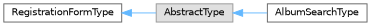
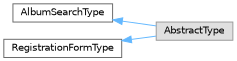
edge "AlbumSearchType" -> "AbstractType": reversed
